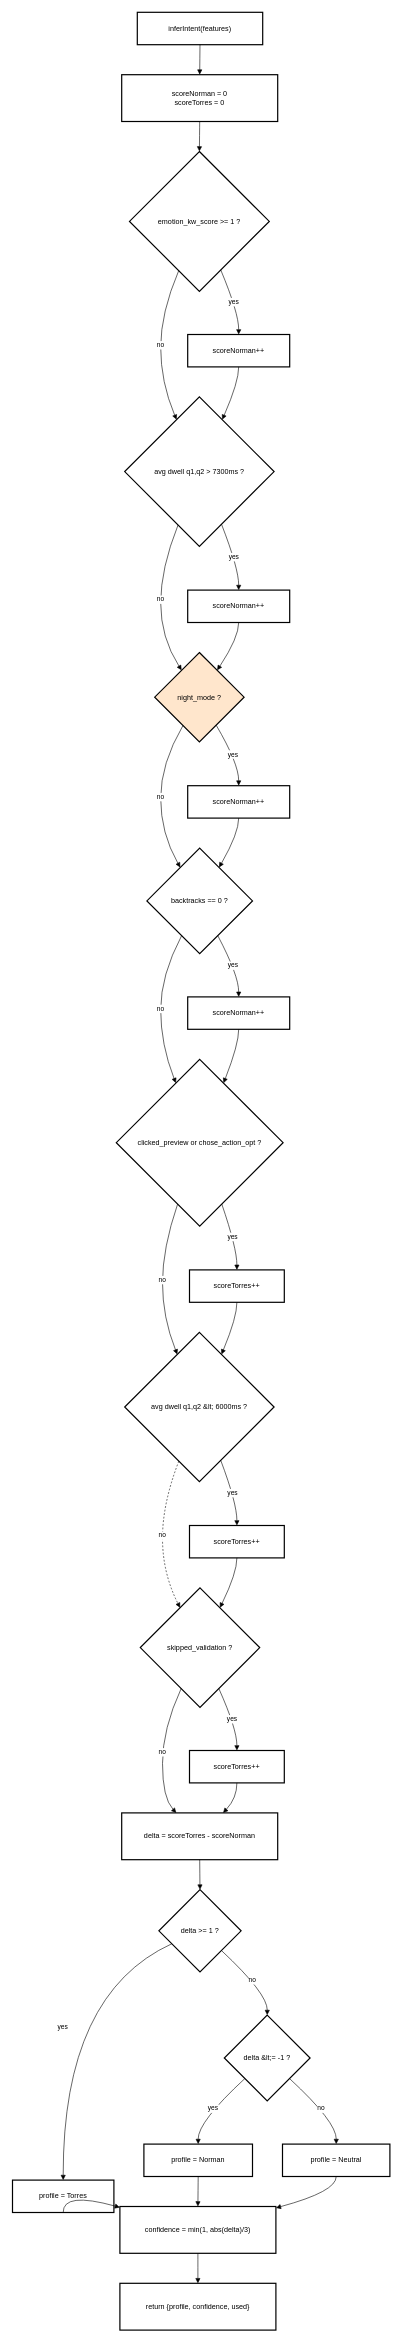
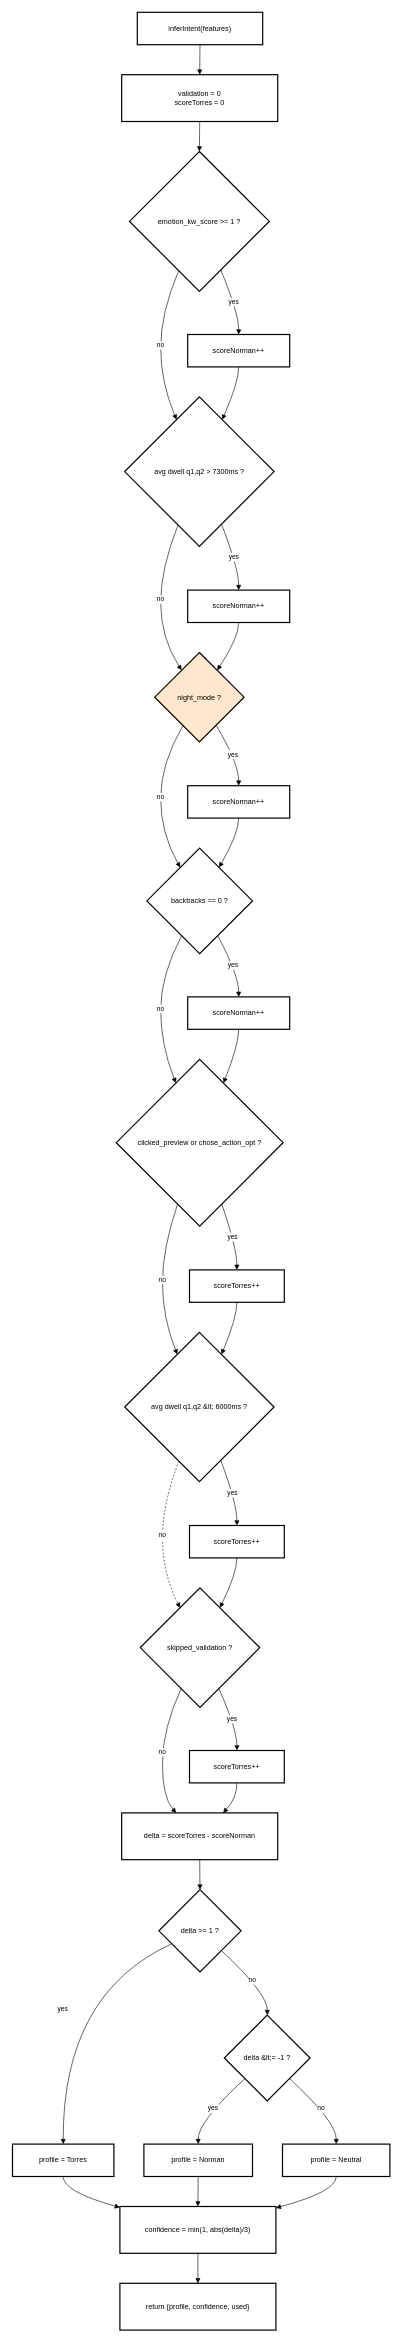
node "scoreNorman = 0 scoreTorres = 0": label "scoreNorman = 0 scoreTorres = 0" -> "validation = 0 scoreTorres = 0"
node "profile = Torres": moved (63, 2196) -> (63, 2160)
